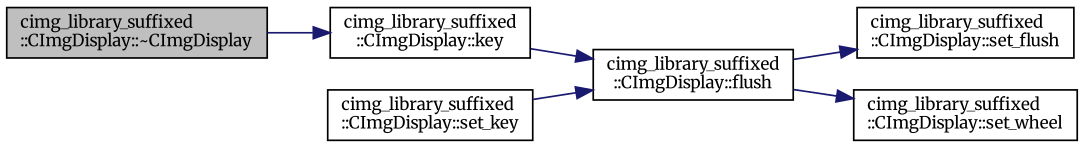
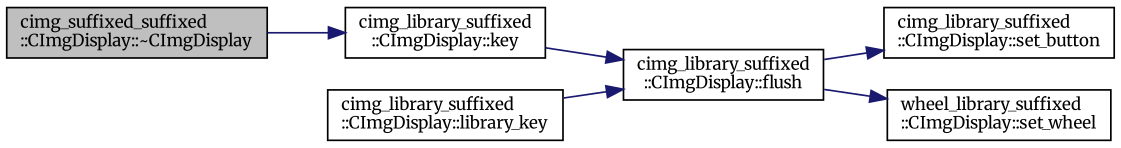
node "cimg_library_suffixed ::CImgDisplay::~CImgDisplay": label "cimg_library_suffixed ::CImgDisplay::~CImgDisplay" -> "cimg_suffixed_suffixed ::CImgDisplay::~CImgDisplay"
node "cimg_library_suffixed ::CImgDisplay::set_flush": label "cimg_library_suffixed ::CImgDisplay::set_flush" -> "cimg_library_suffixed ::CImgDisplay::set_button"
node "cimg_library_suffixed ::CImgDisplay::set_key": label "cimg_library_suffixed ::CImgDisplay::set_key" -> "cimg_library_suffixed ::CImgDisplay::library_key"
node "cimg_library_suffixed ::CImgDisplay::set_wheel": label "cimg_library_suffixed ::CImgDisplay::set_wheel" -> "wheel_library_suffixed ::CImgDisplay::set_wheel"
